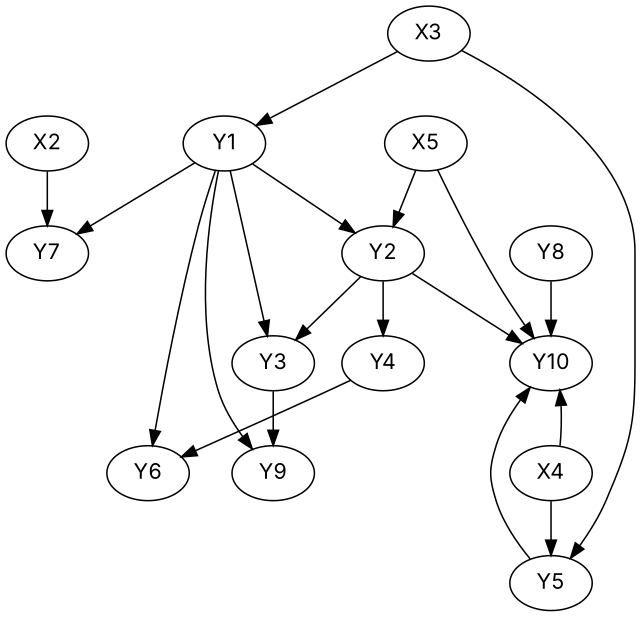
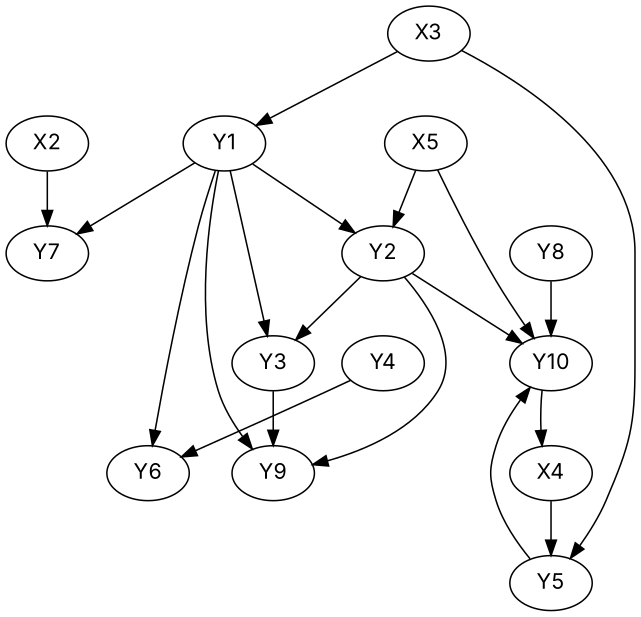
edge "Y2" -> "Y4": now "Y2" -> "Y9"
edge "X4" -> "Y10": reversed
